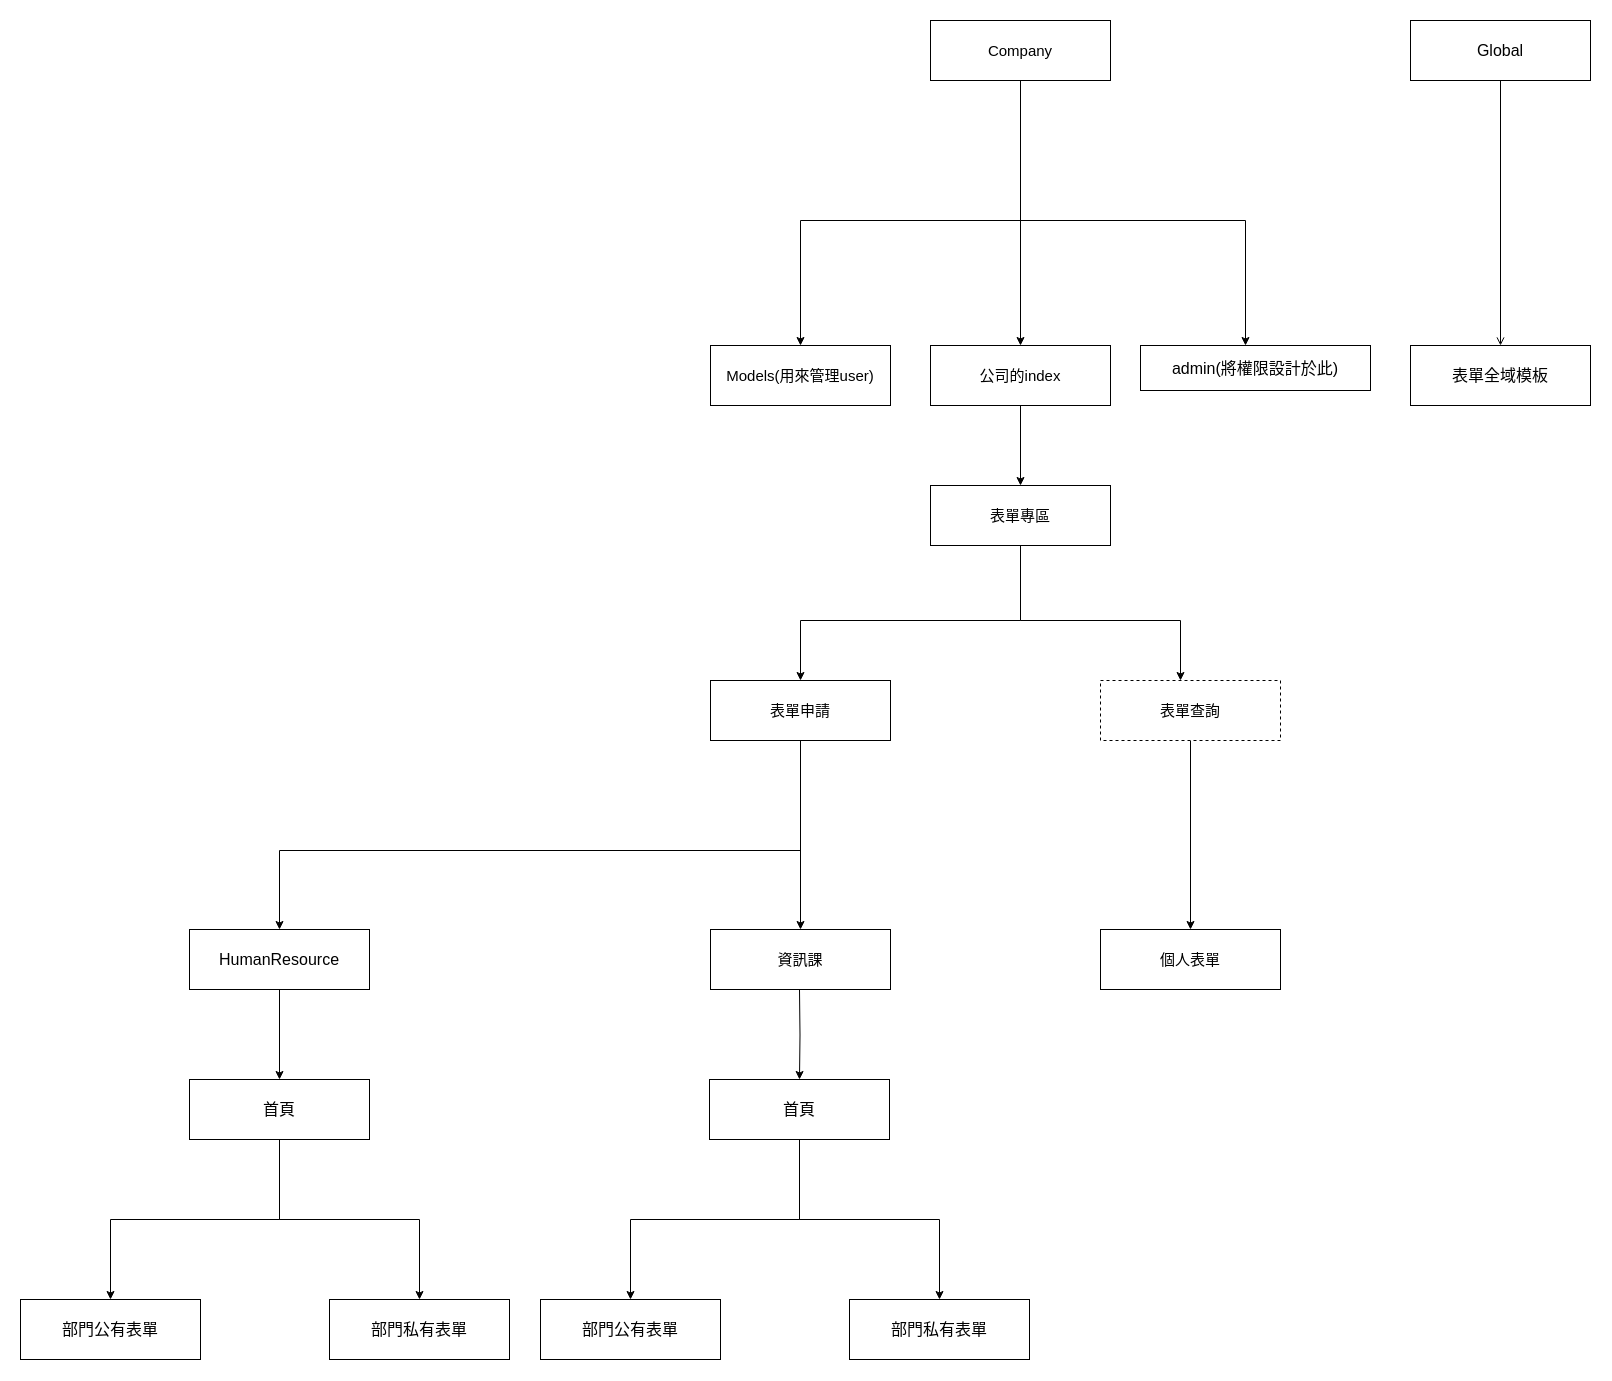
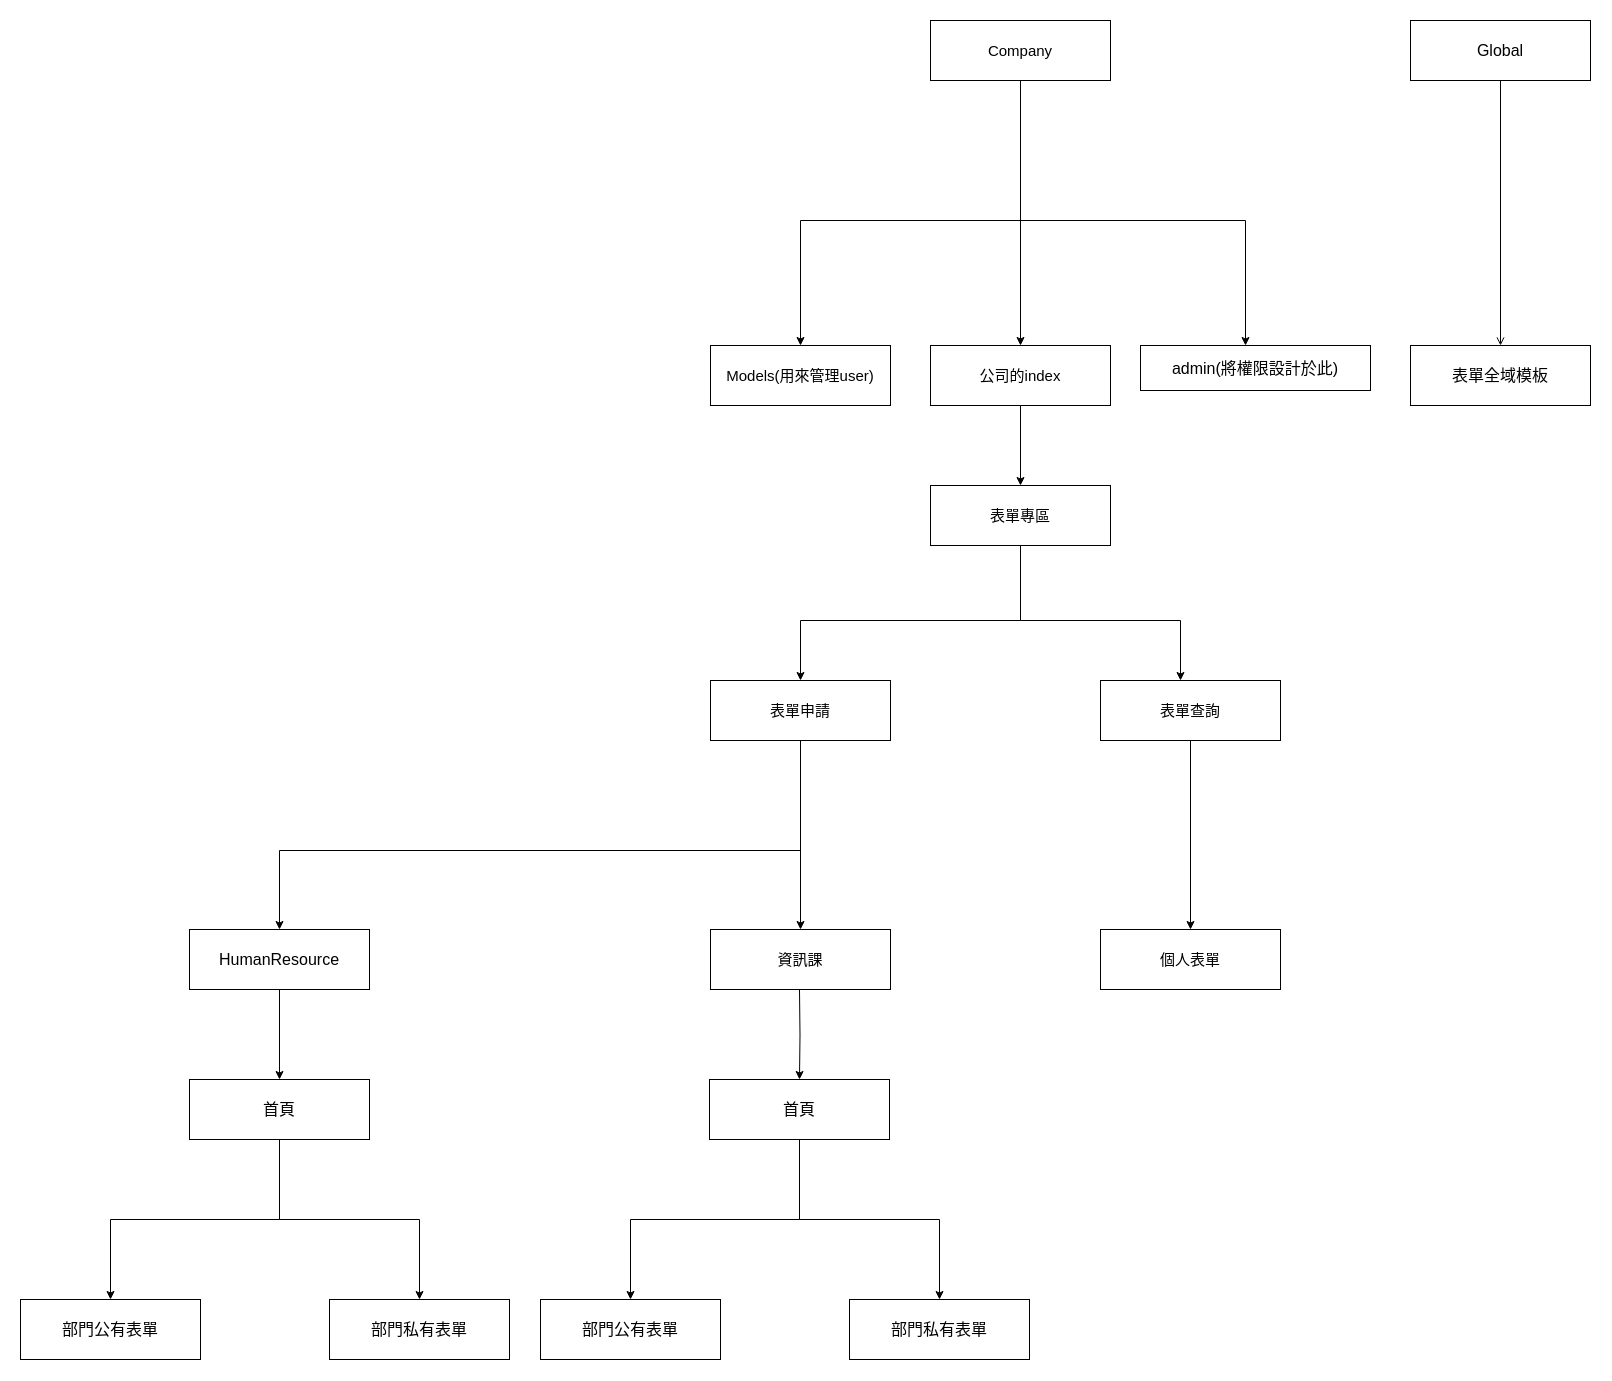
node "表單查詢": style dashed -> solid
